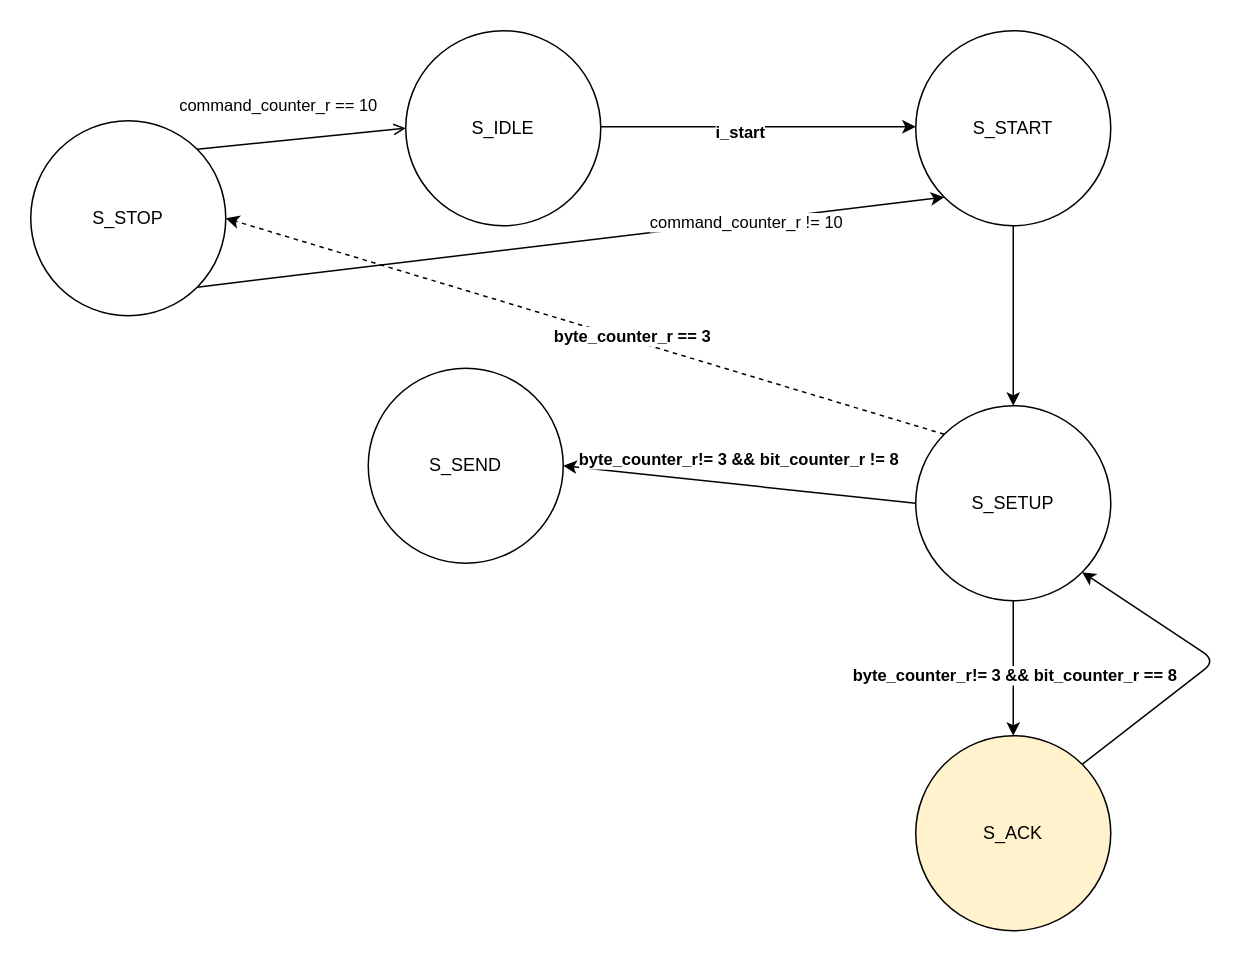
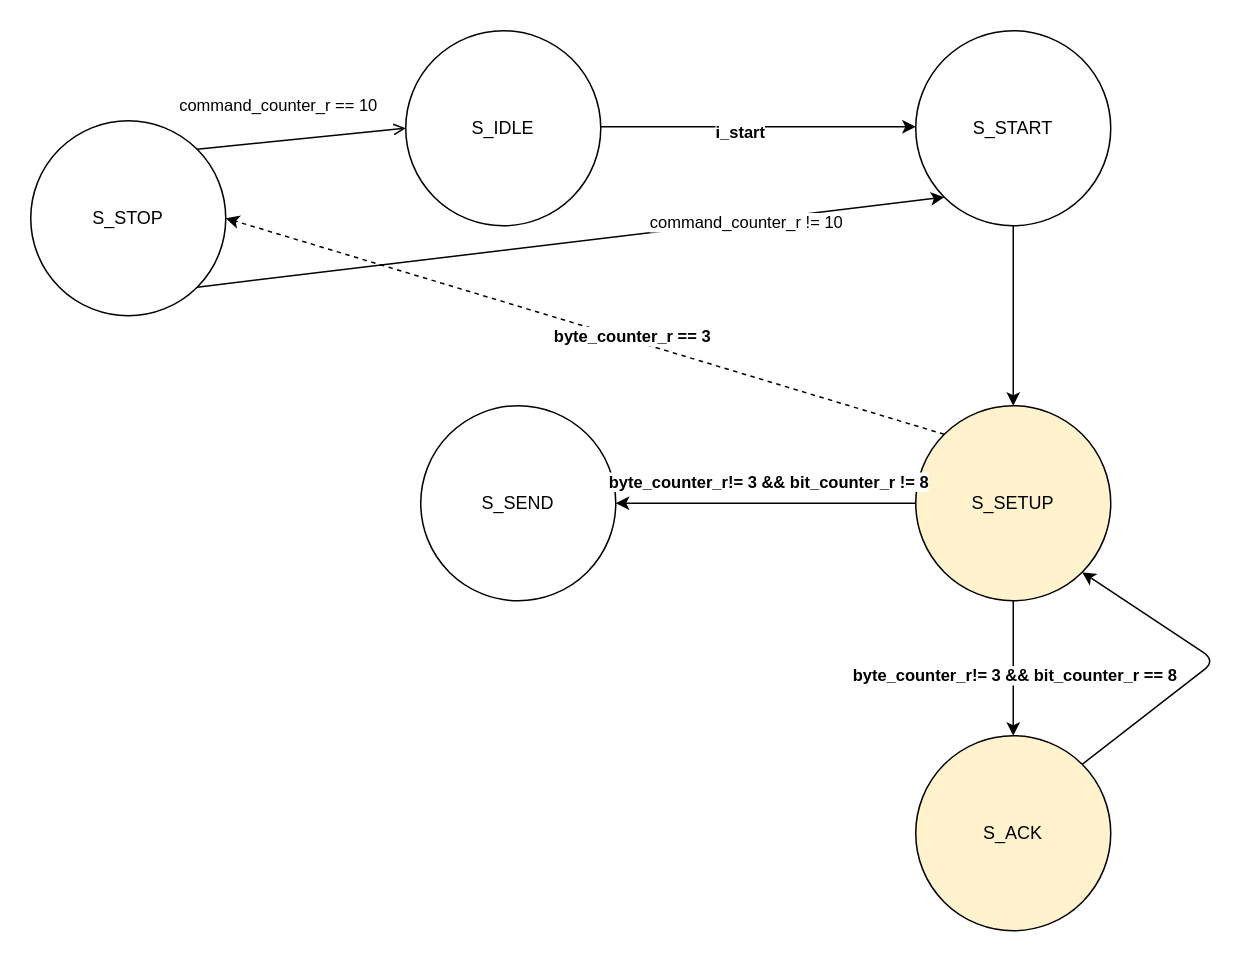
node "S_SEND": moved (466, 466) -> (518, 503)
node "S_SETUP": fillcolor #ffffff -> #fff2cc
